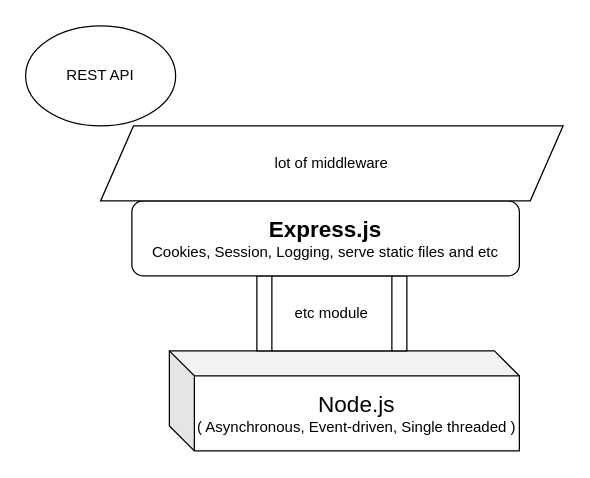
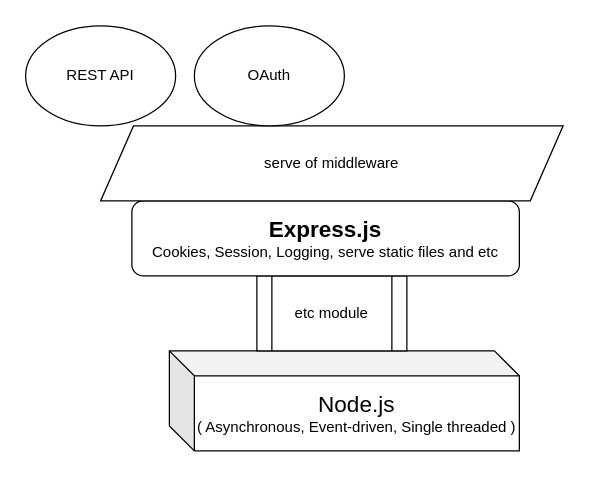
node "OAuth": added
node "lot of middleware": label "lot of middleware" -> "serve of middleware"
